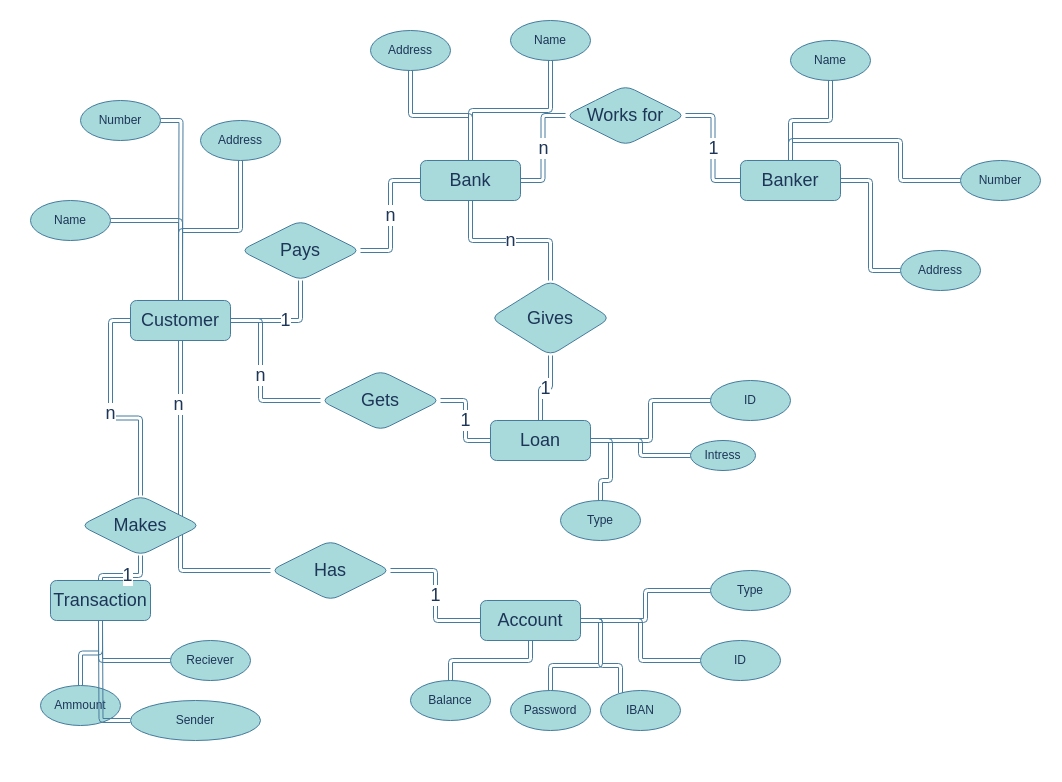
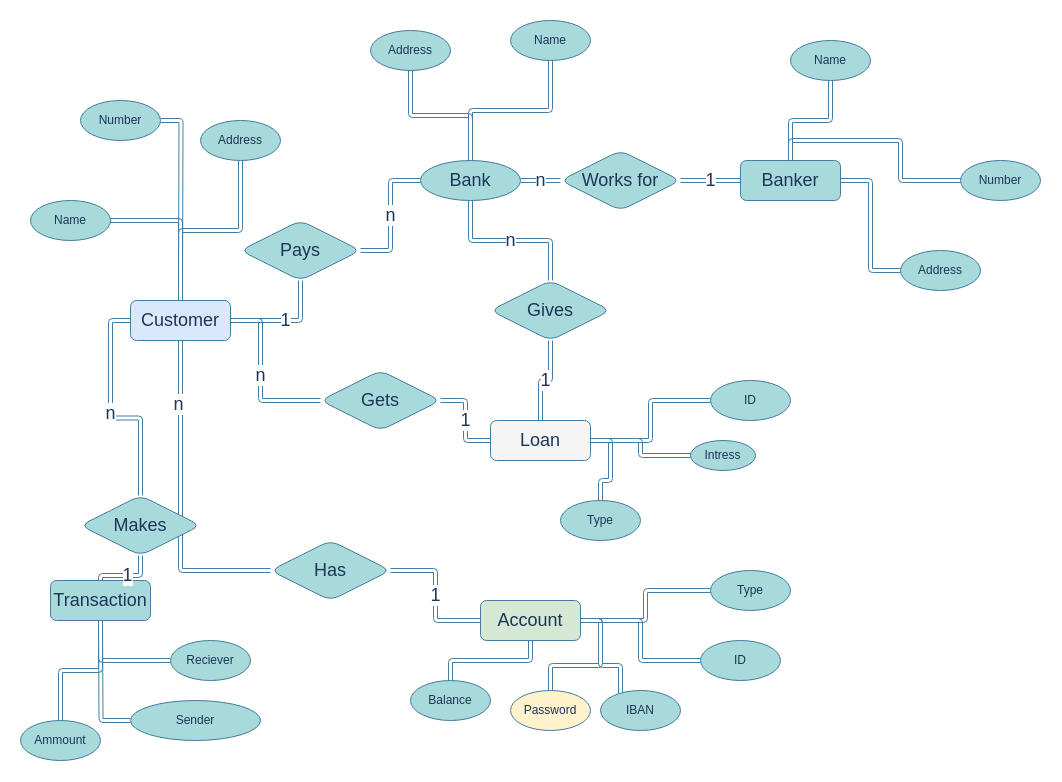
node "Works for": moved (626, 116) -> (621, 181)
node "Bank": shape rounded rectangle -> ellipse
node "Gives": size 120x75 -> 120x60
node "Customer": fillcolor #a8dadc -> #dae8fc
node "Loan": fillcolor #a8dadc -> #f5f5f5
node "Account": fillcolor #a8dadc -> #d5e8d4
node "Ammount": moved (81, 706) -> (61, 741)
node "Password": fillcolor #a8dadc -> #fff2cc
